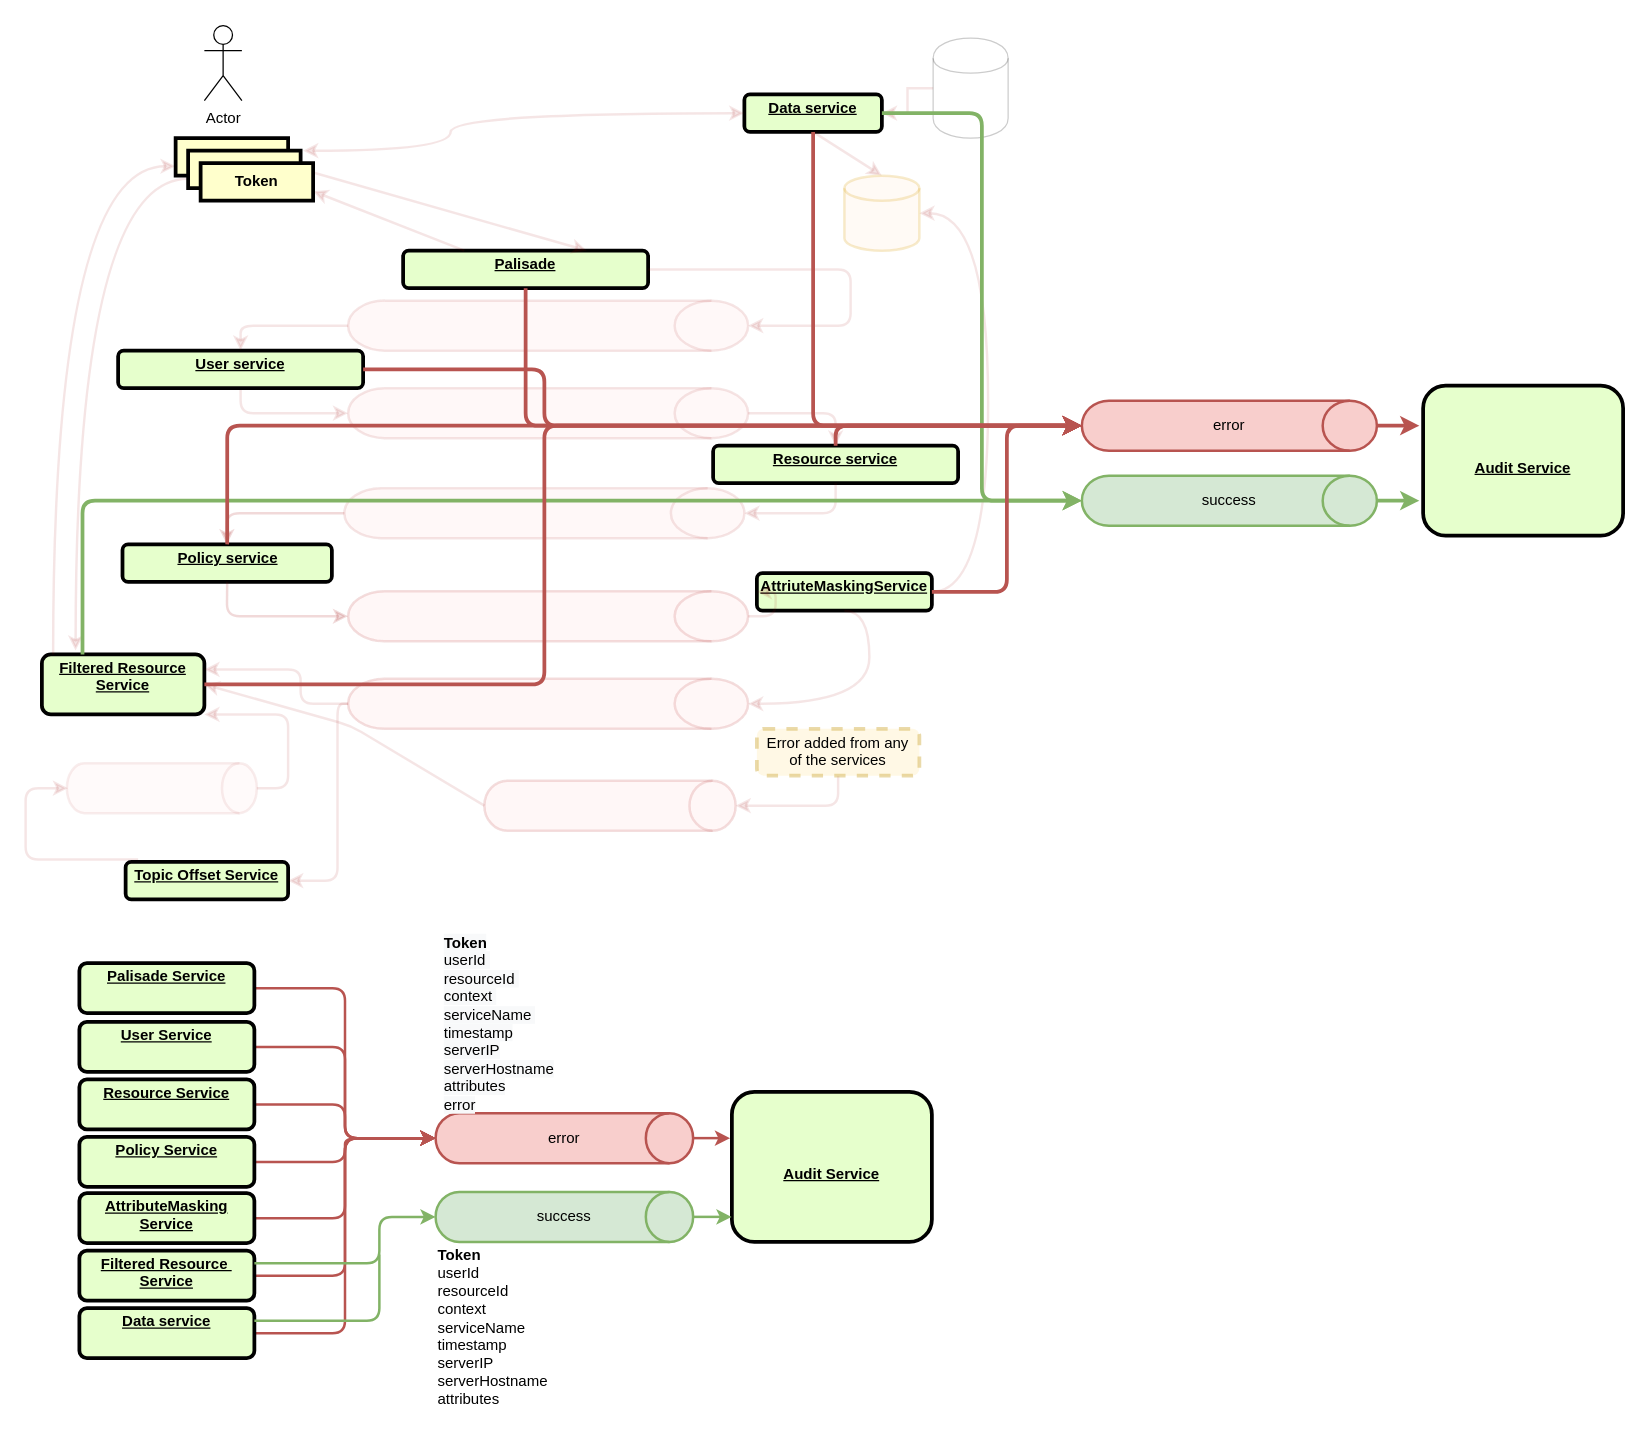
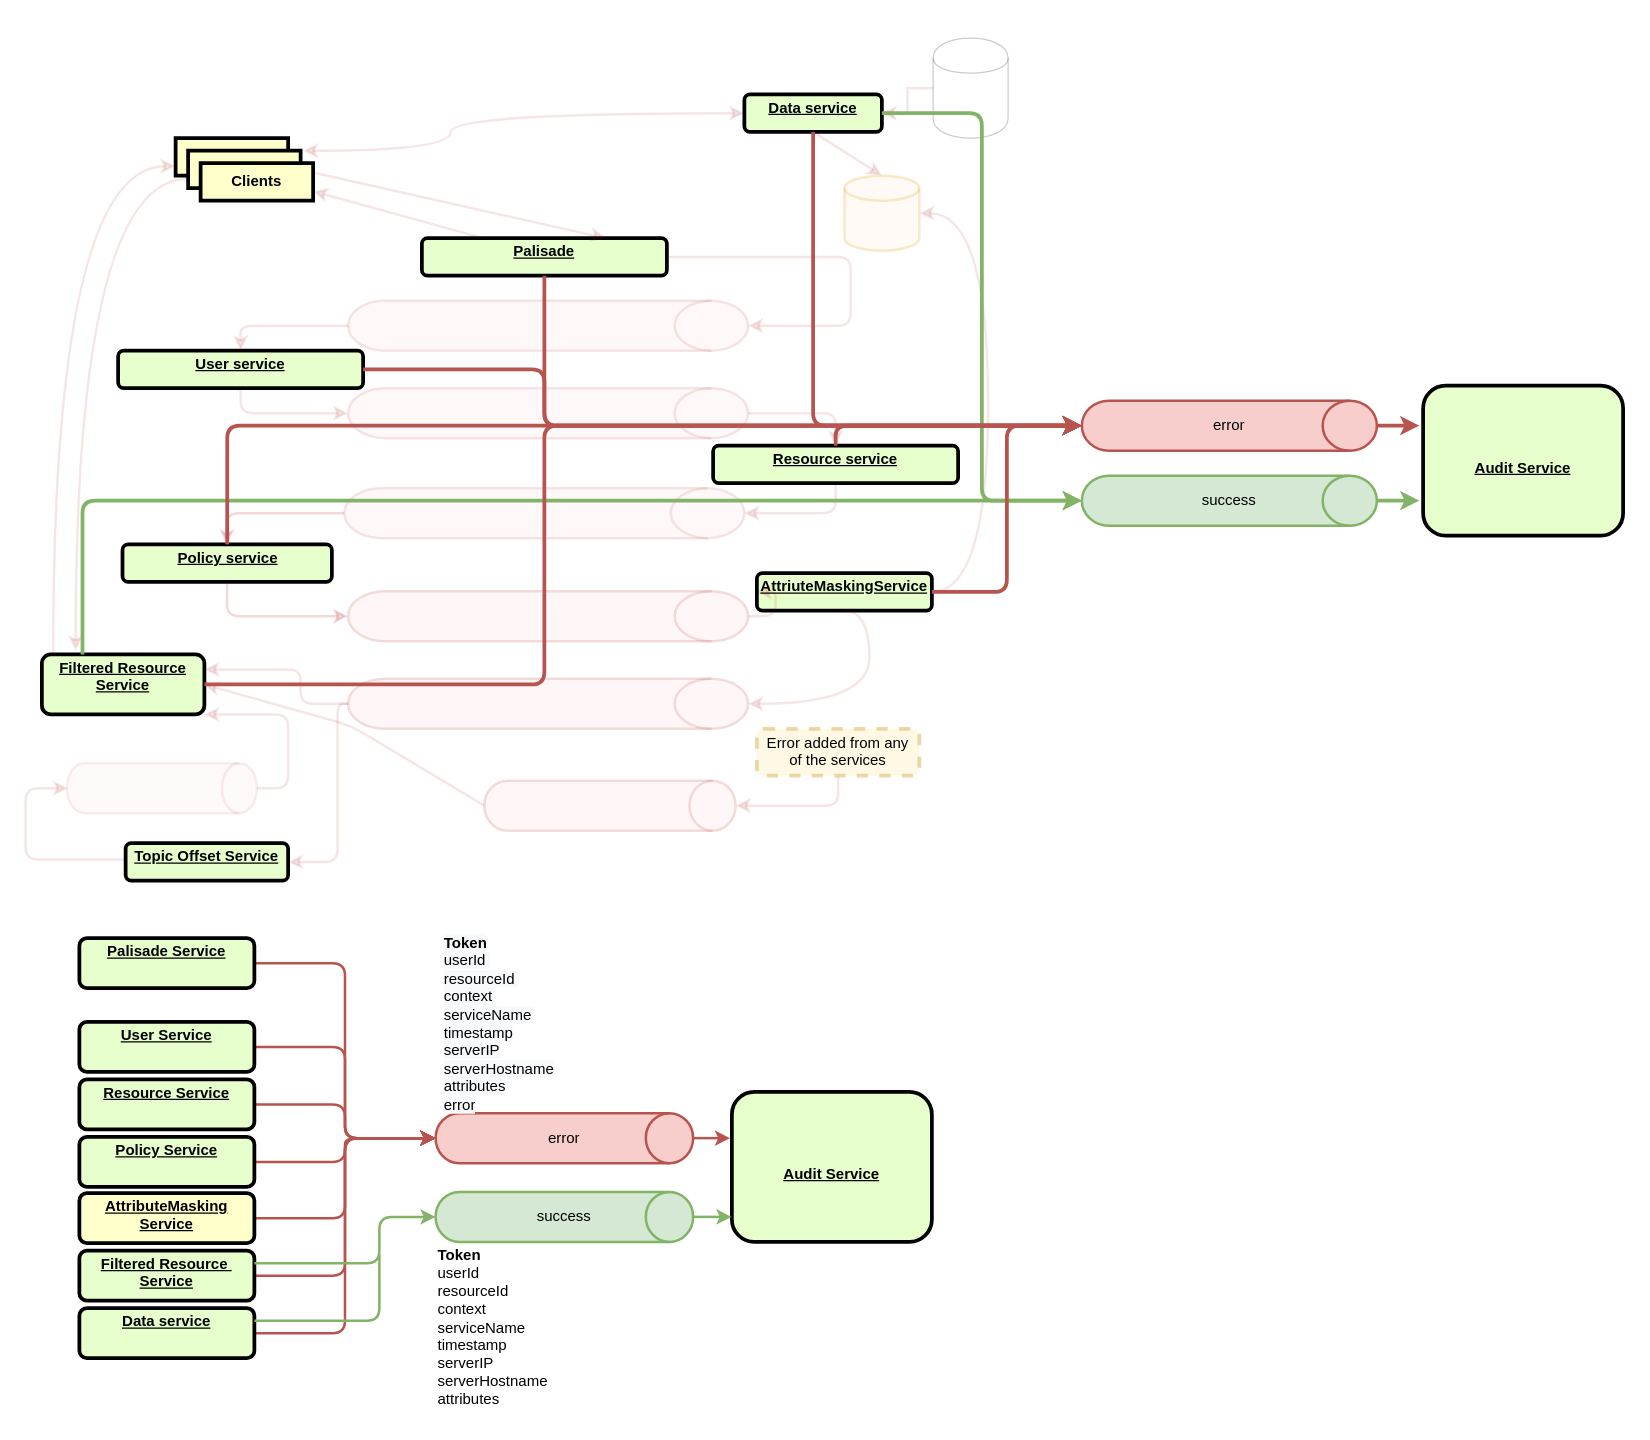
node "Actor": removed
node "Token": label "Token" -> "Clients"
node "Palisade": moved (526, 269) -> (544, 257)
node "Topic Offset Service": moved (207, 881) -> (207, 862)
node "Palisade Service": moved (167, 988) -> (167, 963)
node "AttributeMasking Service": fillcolor #e6ffcc -> #ffffcc
